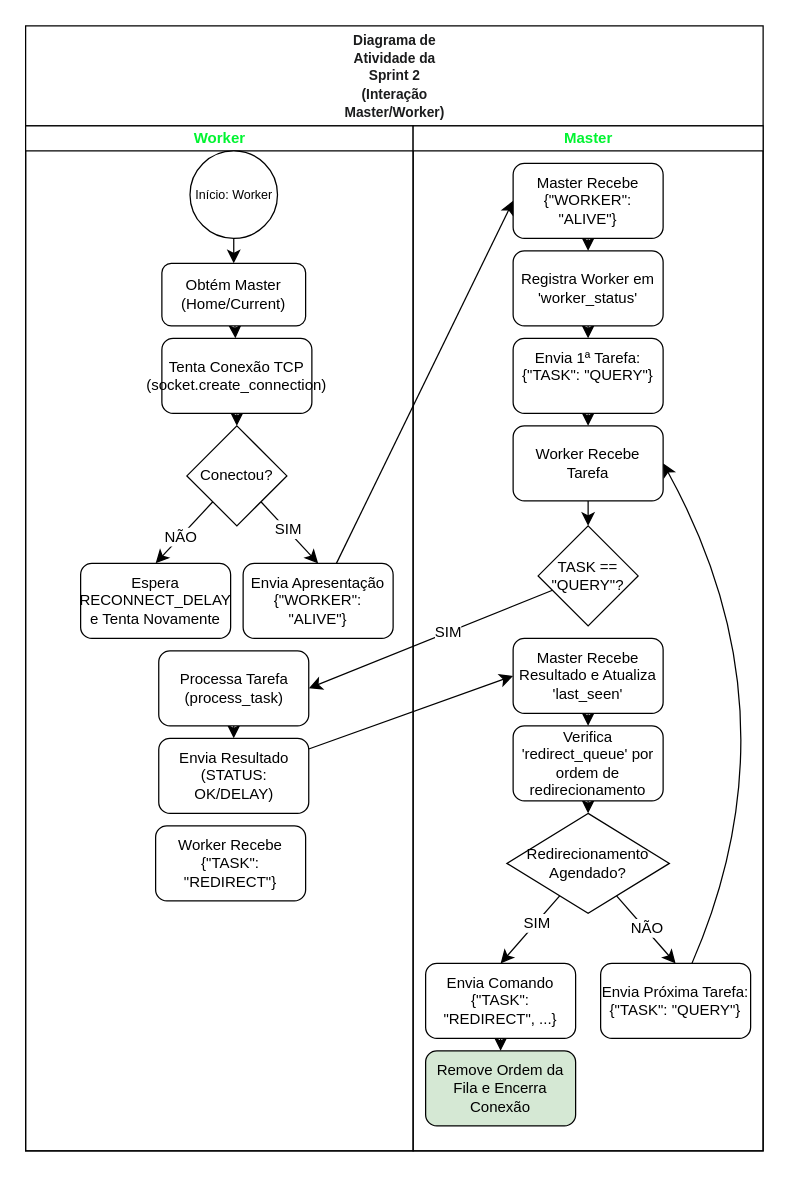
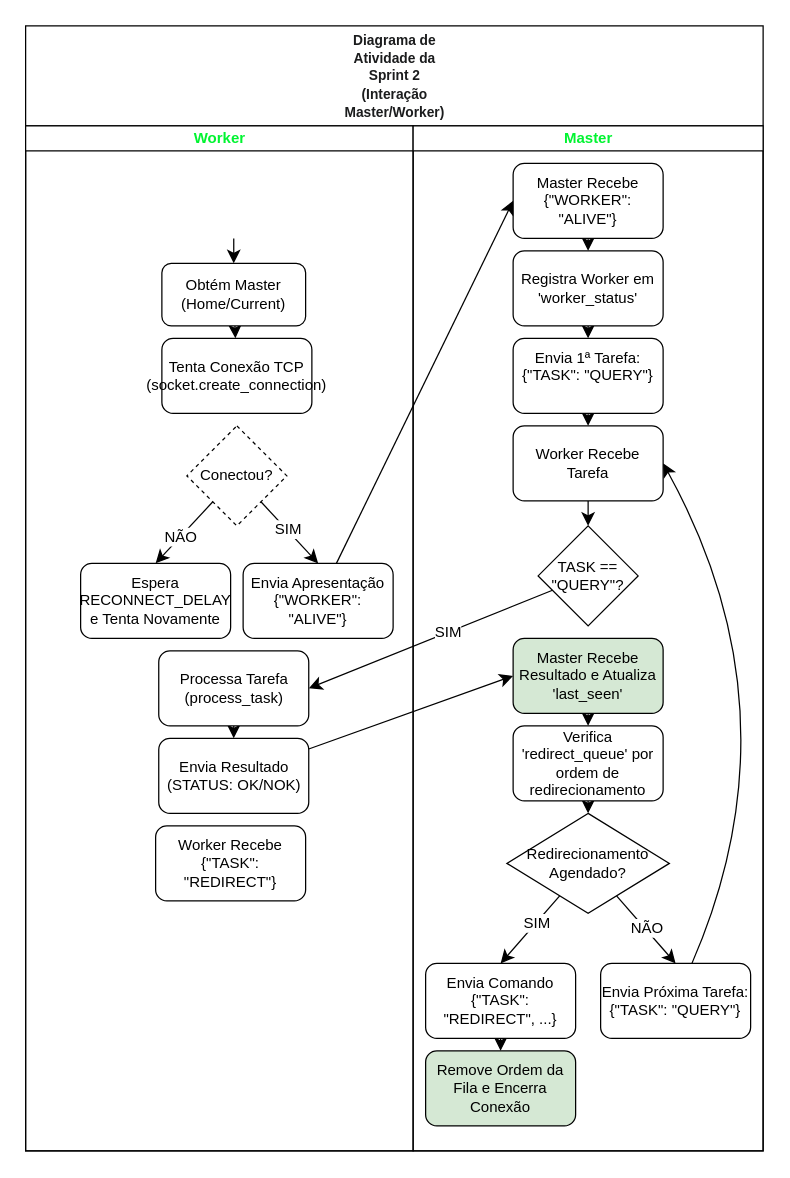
node "Início: Worker": removed
edge "Tenta Conexão TCP (socket.create_connection)" -> "Conectou?": removed
node "Conectou?": style solid -> dashed
node "Master Recebe Resultado e Atualiza 'last_seen'": fillcolor #ffffff -> #d5e8d4
node "Envia Resultado (STATUS: OK/DELAY)": label "Envia Resultado (STATUS: OK/DELAY)" -> "Envia Resultado (STATUS: OK/NOK)"
